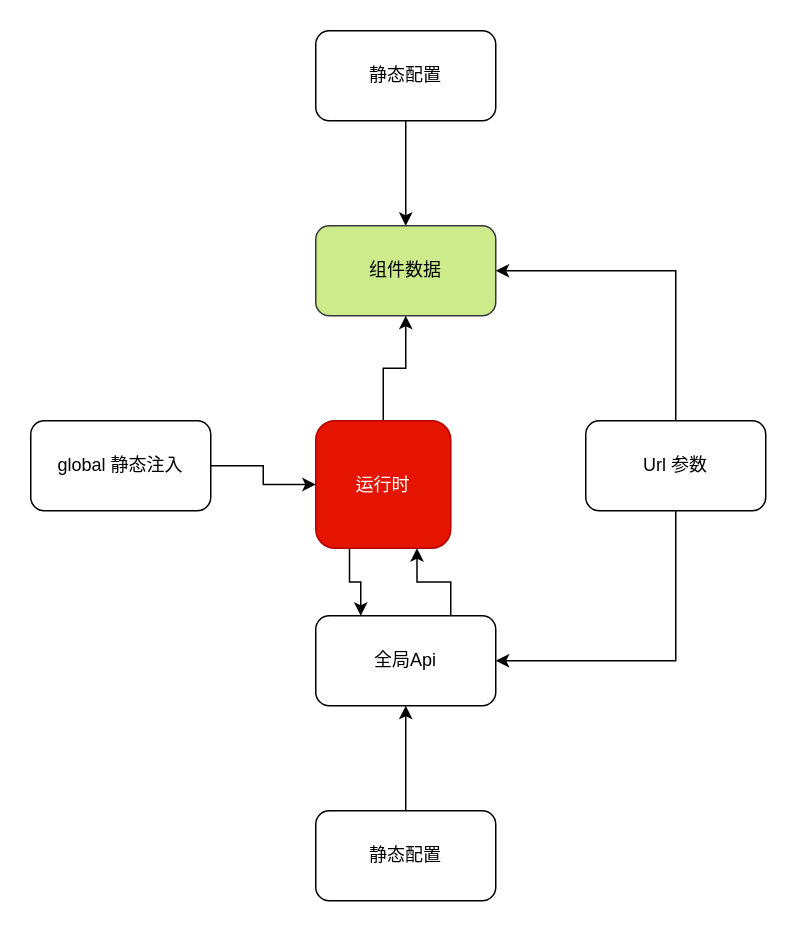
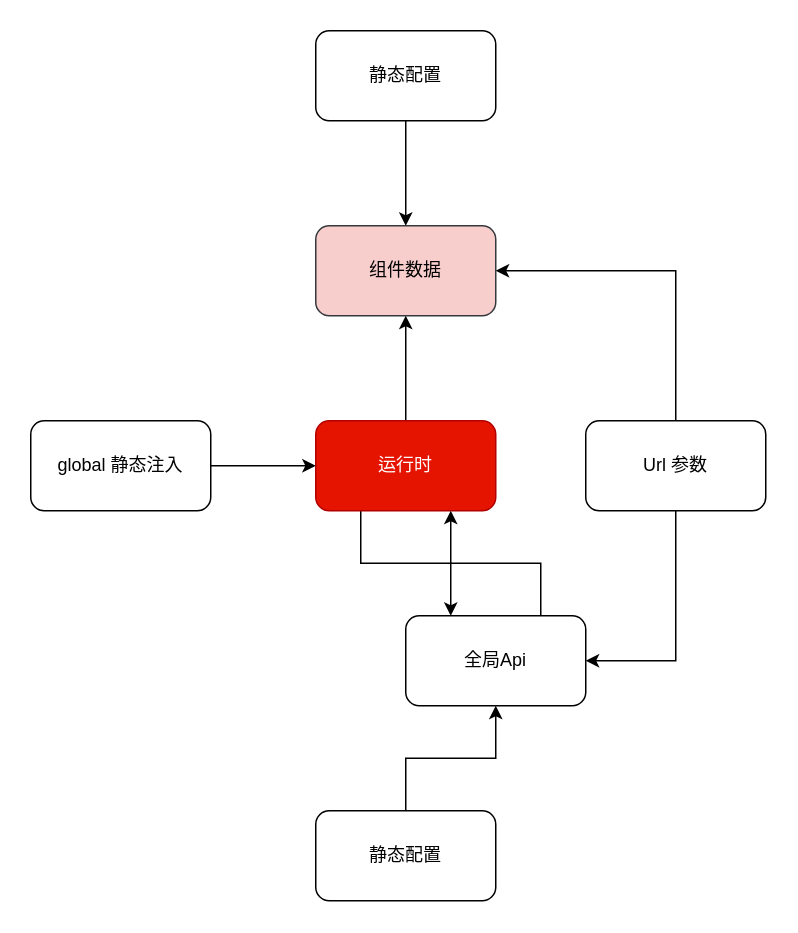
node "组件数据": fillcolor #cdeb8b -> #f8cecc
node "运行时": size 135x128 -> 180x90
node "全局Api": moved (406, 661) -> (496, 661)
